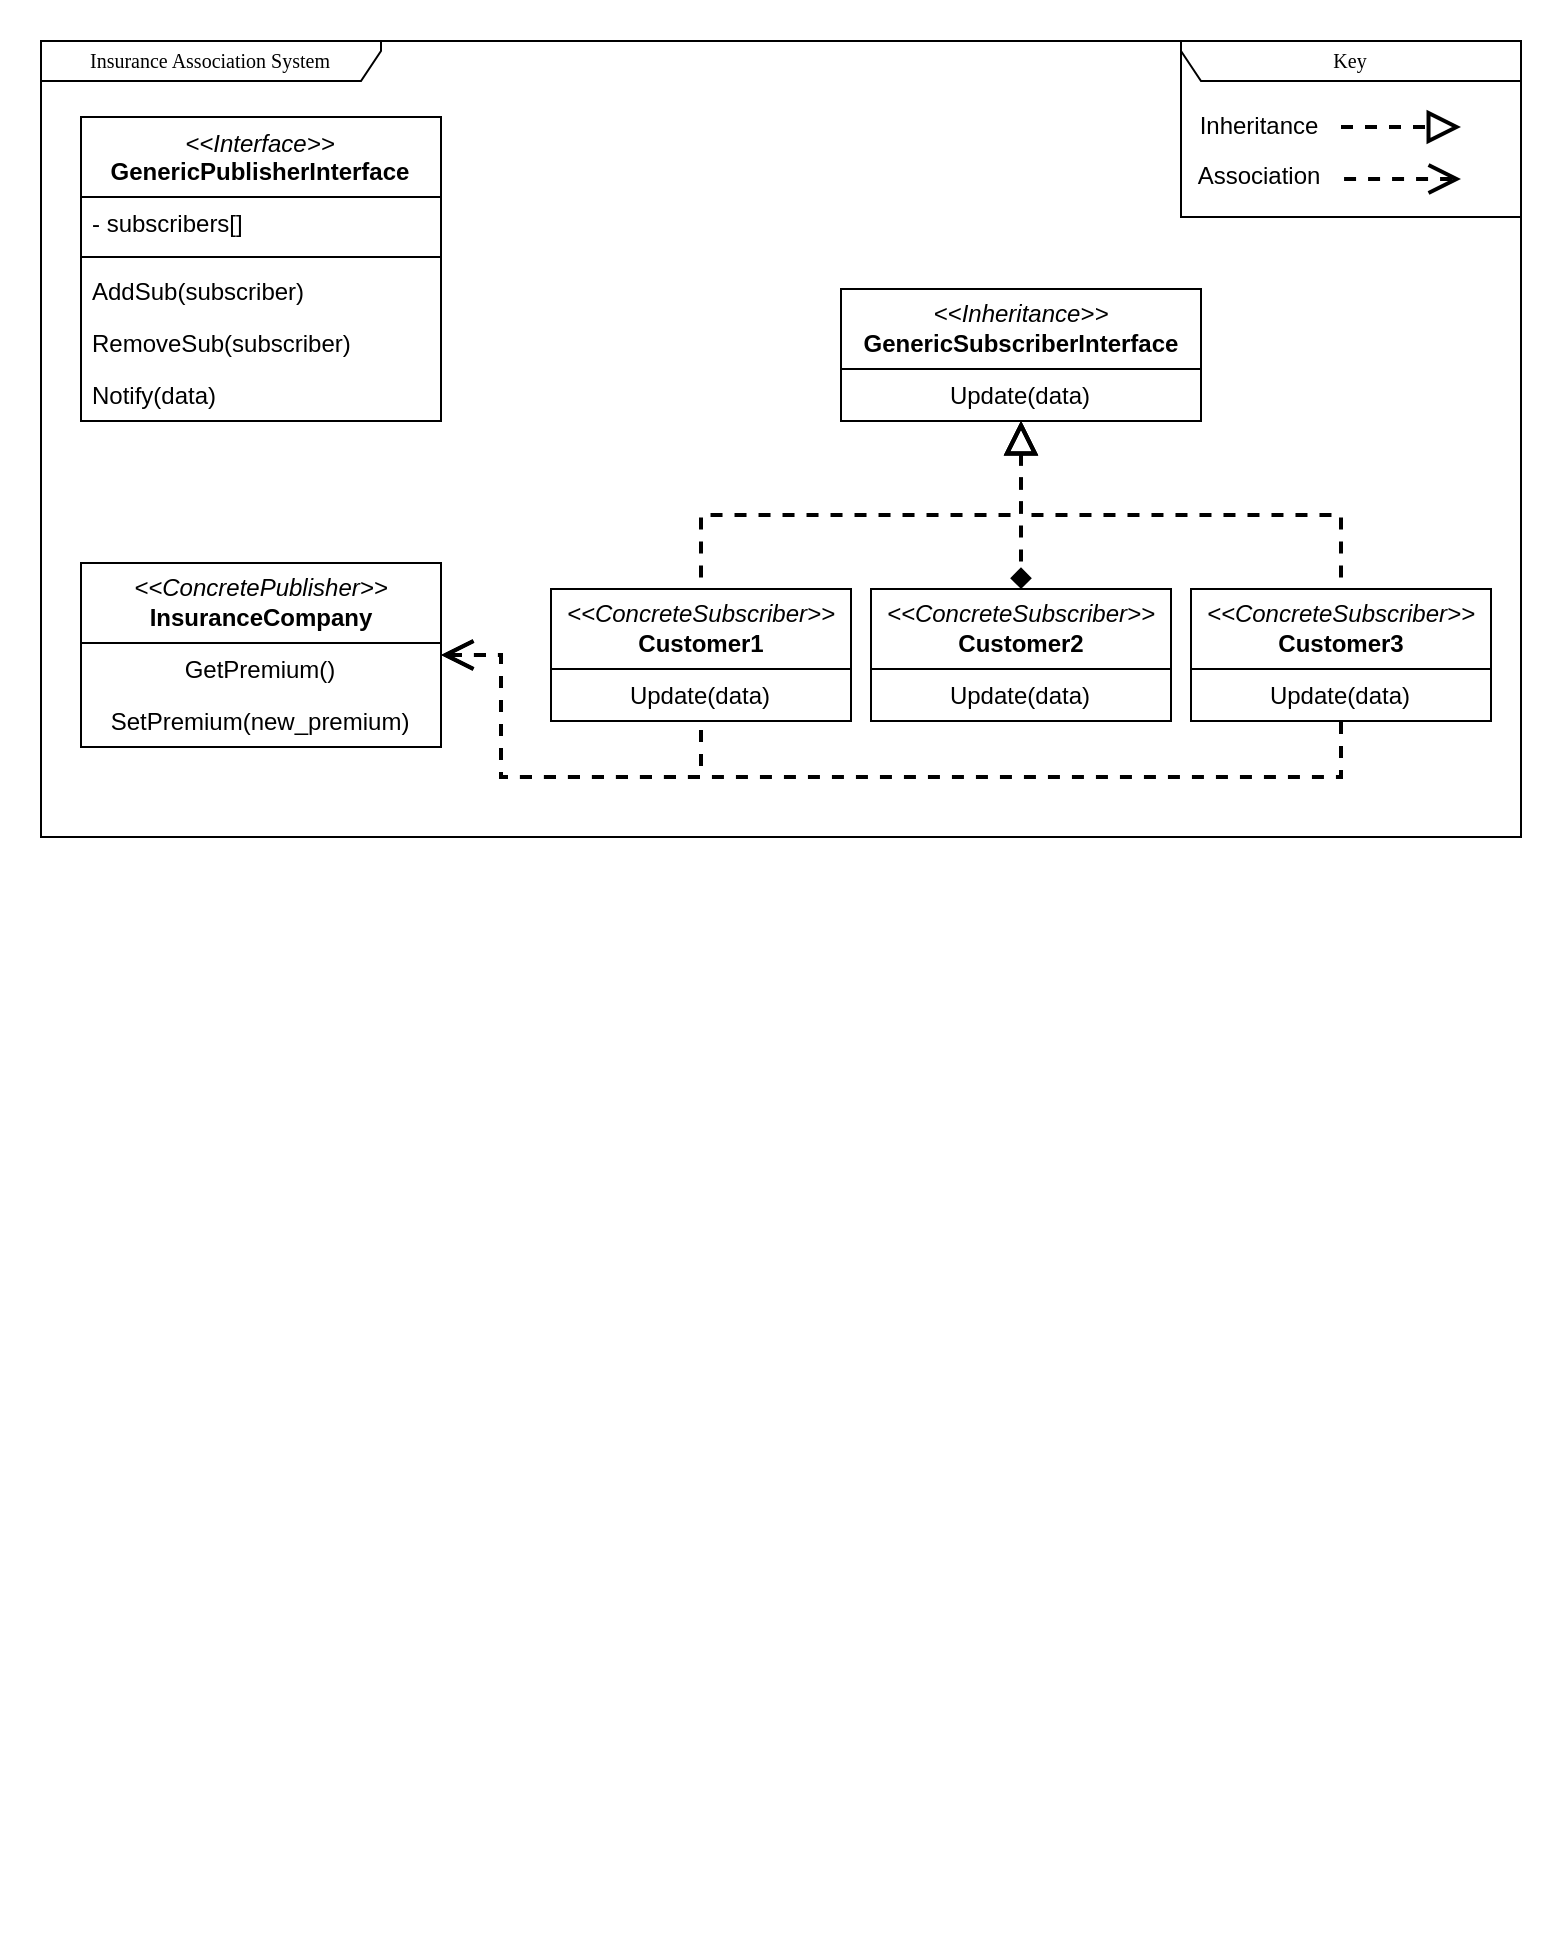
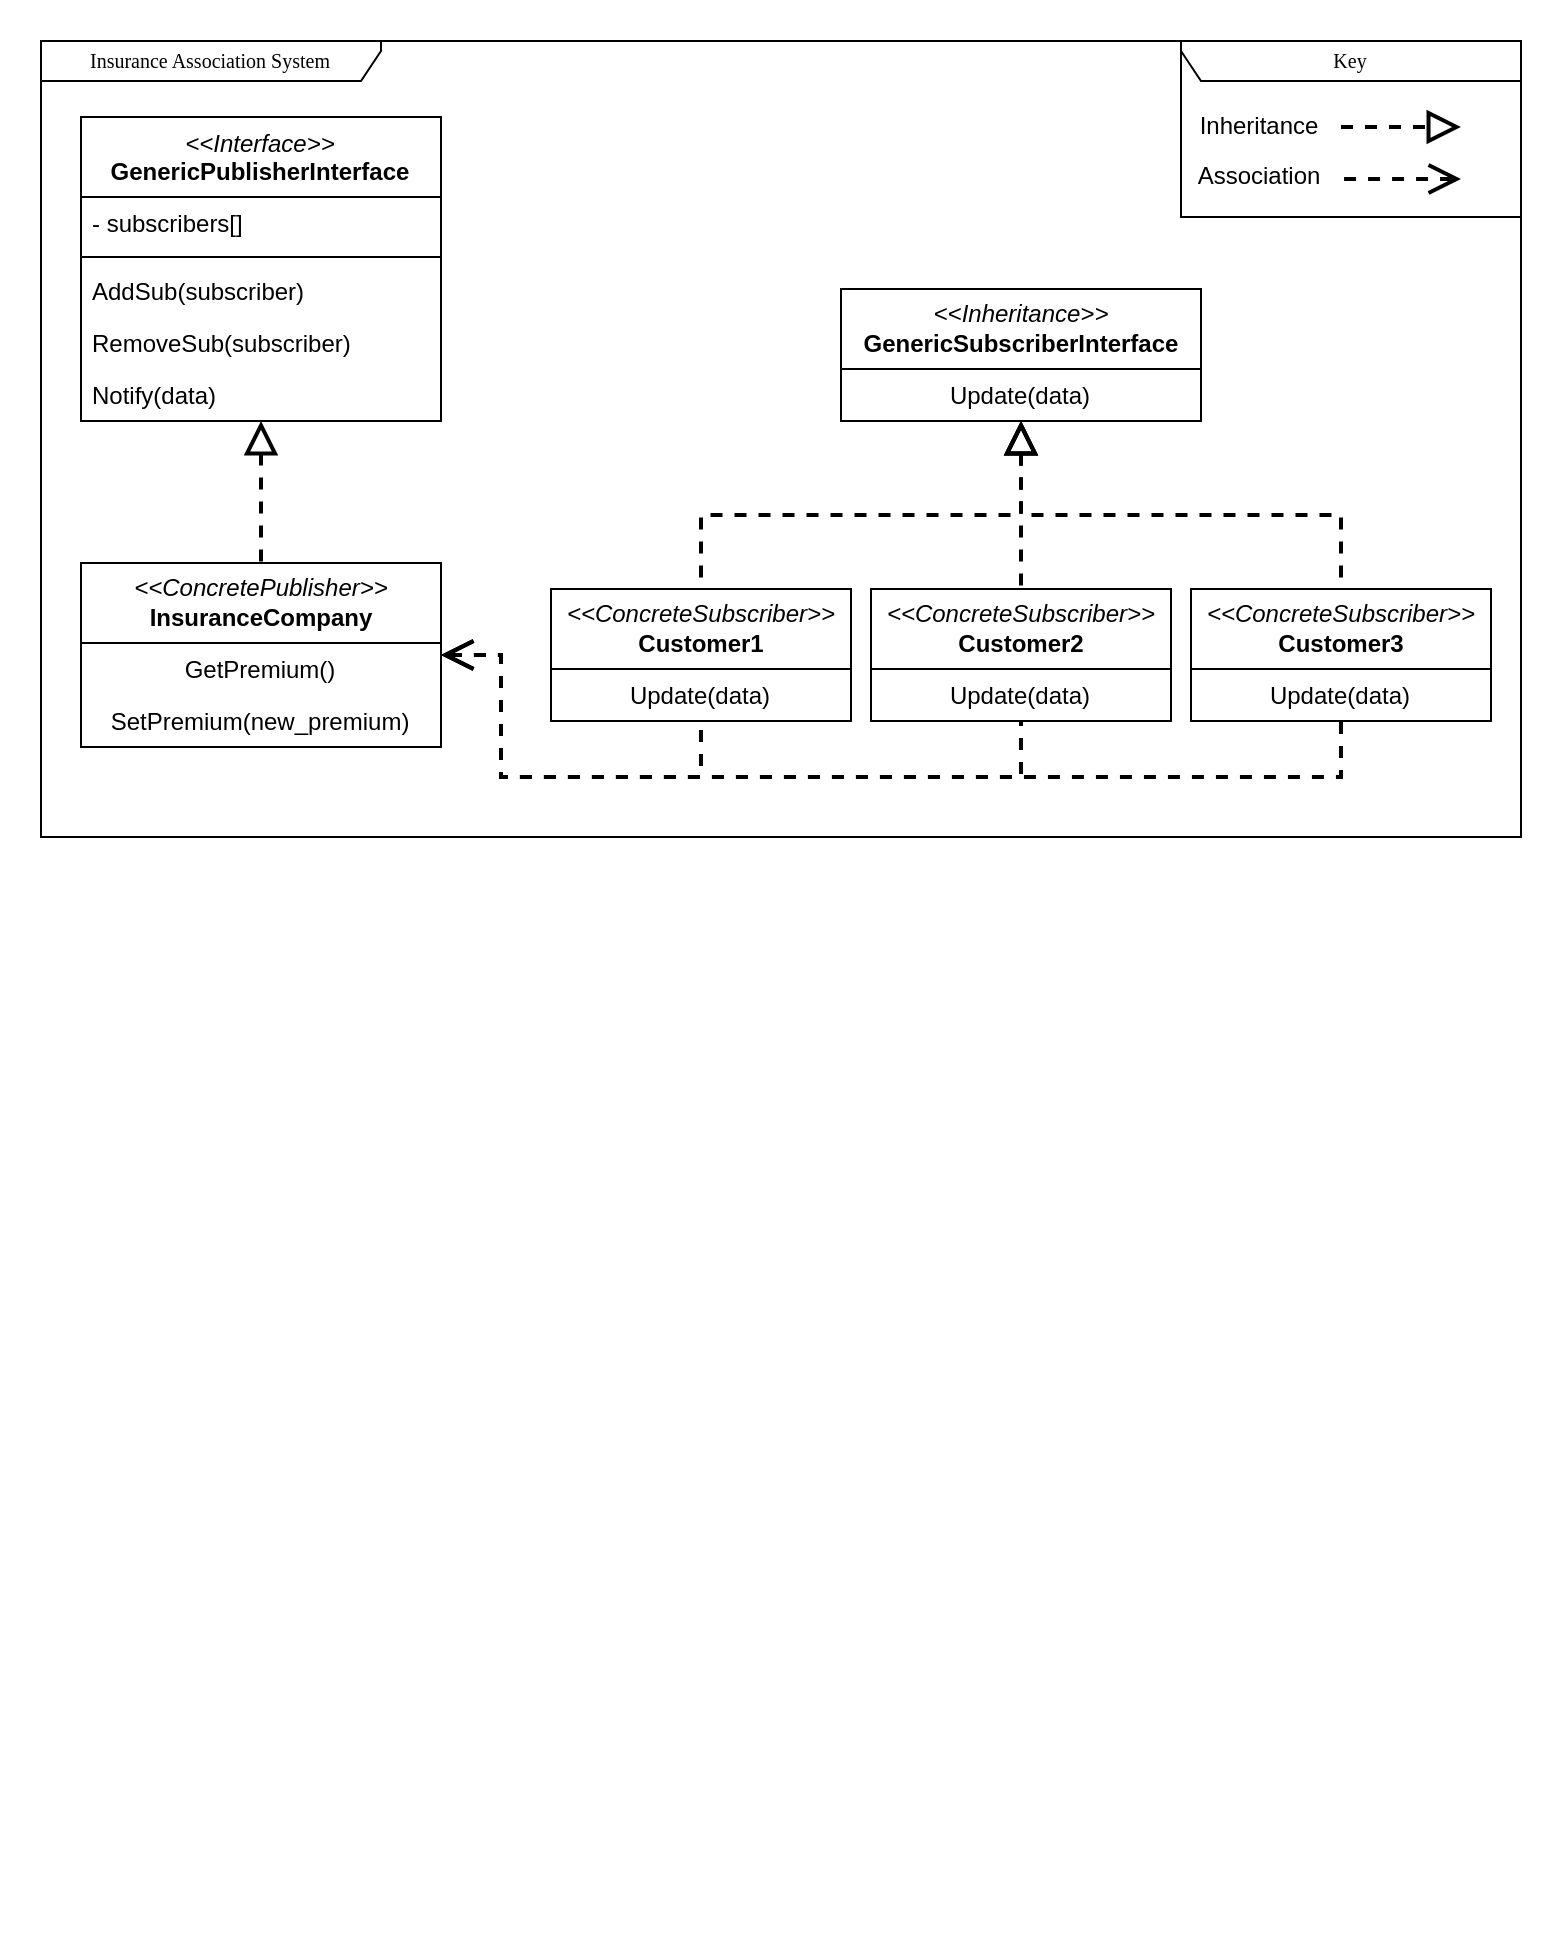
edge "<<ConcretePublisher>>InsuranceCompany" -> "<<Interface>>GenericPublisherInterface": added
edge "<<Inheritance>>GenericSubscriberInterface" -- "<<ConcreteSubscriber>>Customer2": arrowhead diamond -> none
edge "<<ConcreteSubscriber>>Customer2" -> "<<ConcretePublisher>>InsuranceCompany": added
